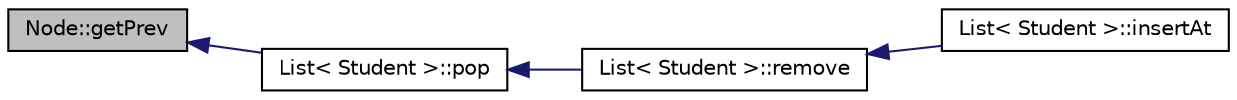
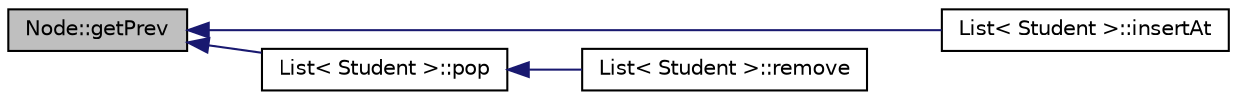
edge "List< Student >::insertAt" -> "List< Student >::remove": now "List< Student >::insertAt" -> "Node::getPrev"
